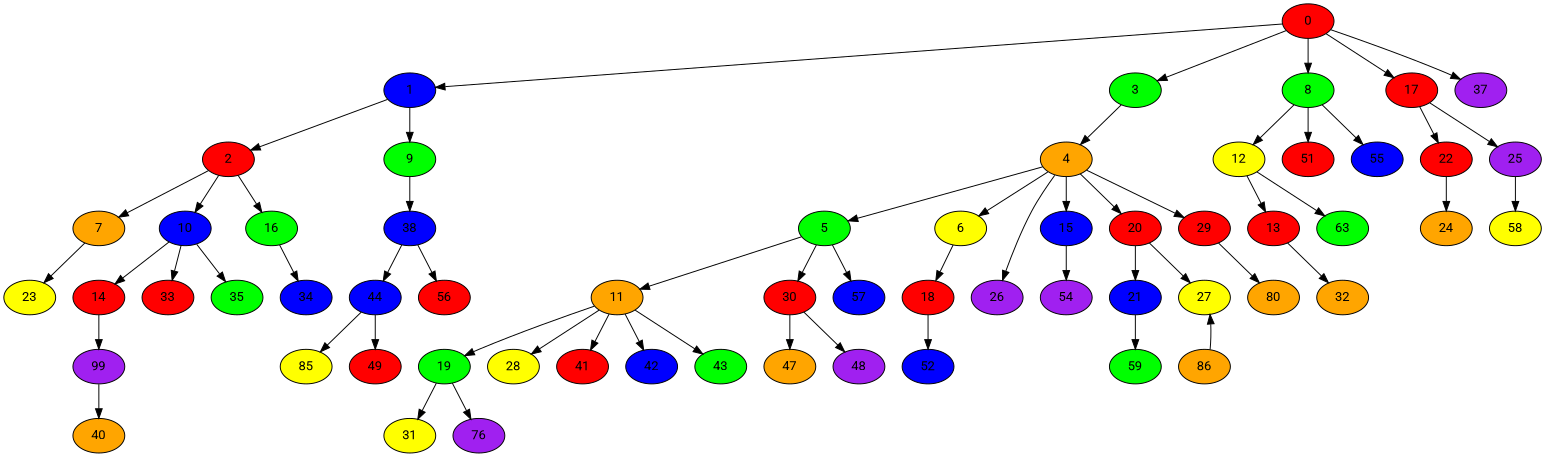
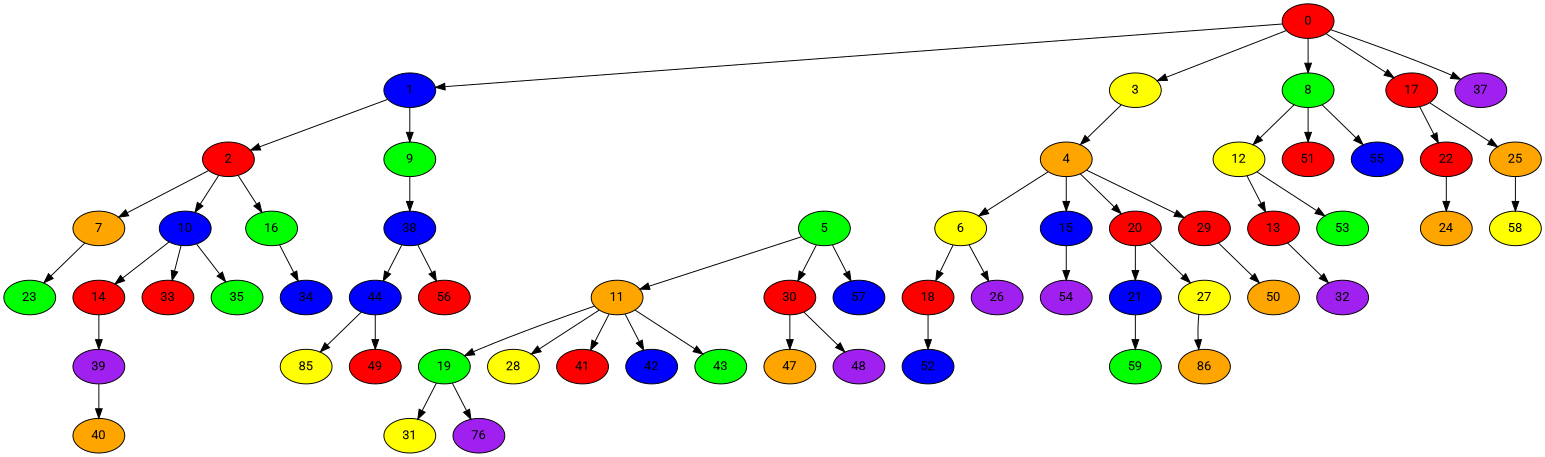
node "3": fillcolor green -> yellow
node "25": fillcolor purple -> orange
edge "4" -> "5": removed
edge "4" -> "26": now "6" -> "26"
node "63": label "63" -> "53"
node "23": fillcolor yellow -> green
node "80": label "80" -> "50"
node "32": fillcolor orange -> purple
edge "86" -> "27": reversed
node "99": label "99" -> "39"
